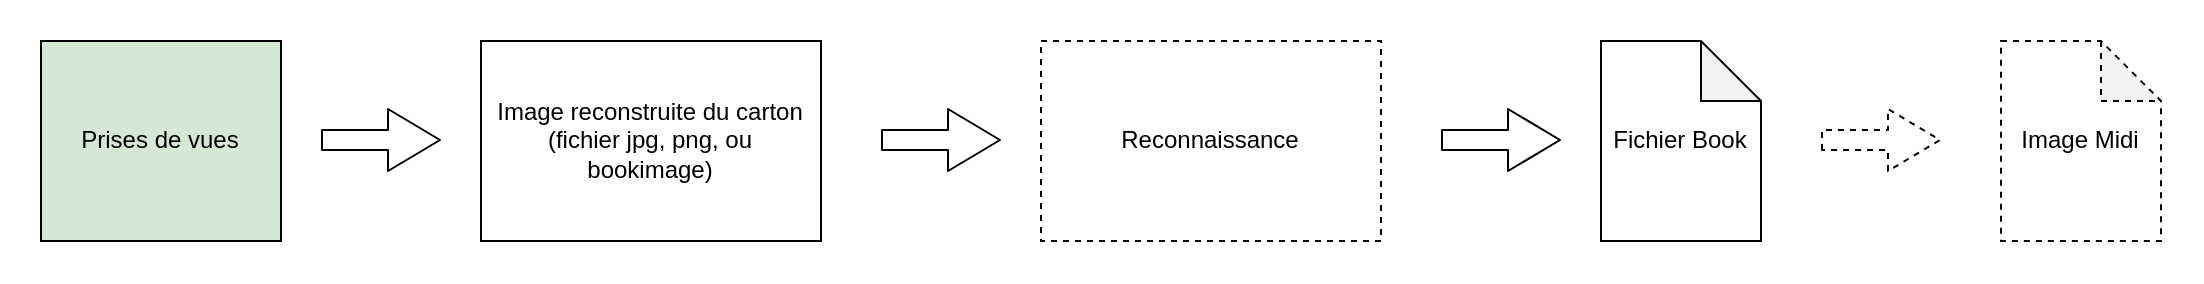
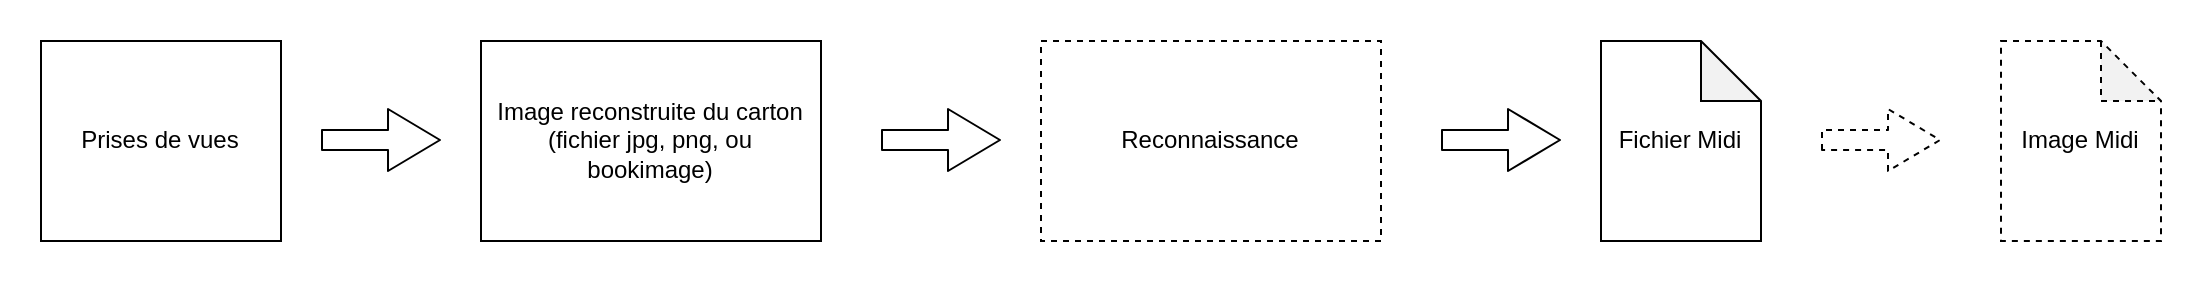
node "Prises de vues": fillcolor #d5e8d4 -> #ffffff
node "Fichier Book": label "Fichier Book" -> "Fichier Midi"
